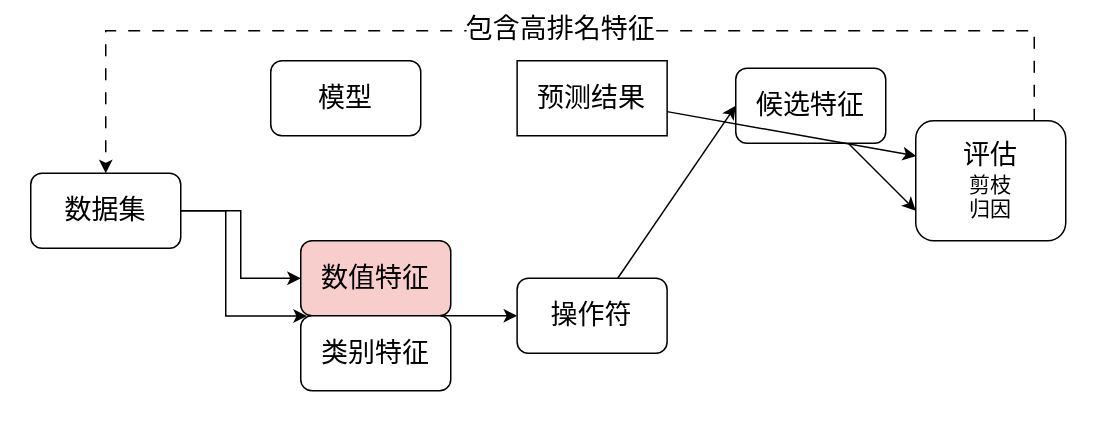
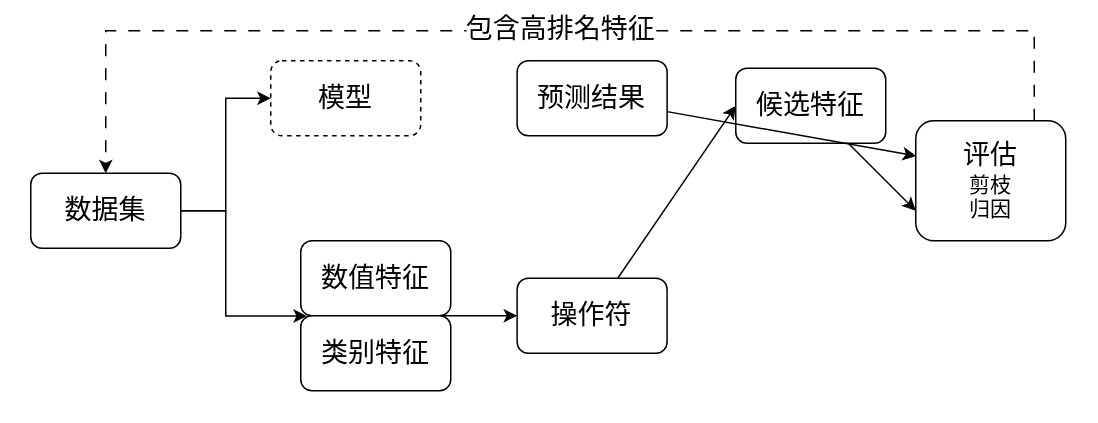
node "模型": style solid -> dashed
node "预测结果": shape rectangle -> rounded rectangle
edge "数据集" -> "数值特征": now "数据集" -> "模型"
node "数值特征": fillcolor #f8cecc -> #ffffff
